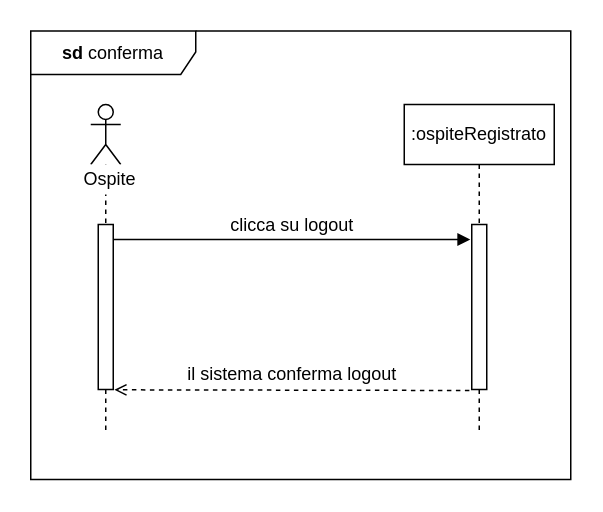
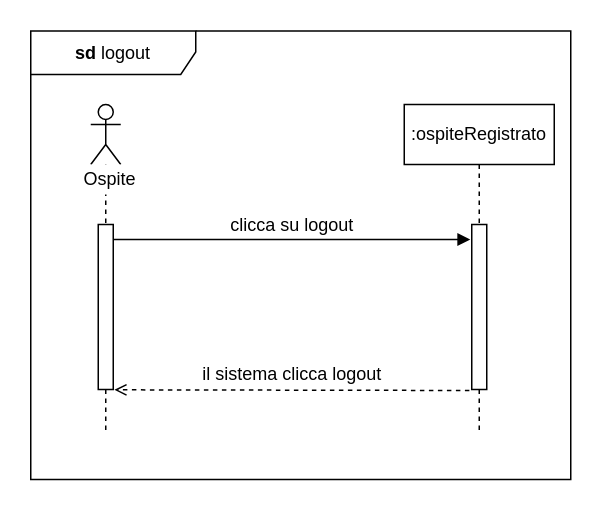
node "sd conferma": label "sd conferma" -> "sd logout"
node "il sistema conferma logout": label "il sistema conferma logout" -> "il sistema clicca logout"
